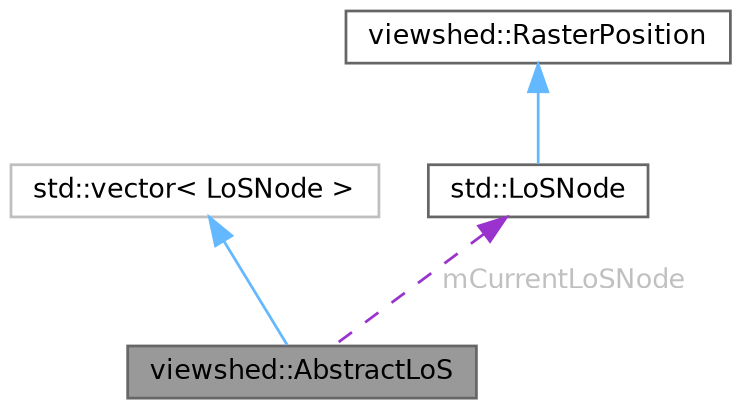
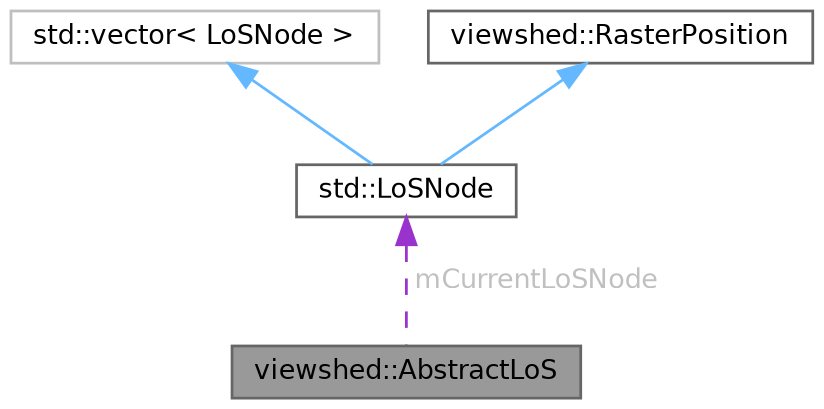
edge "viewshed::AbstractLoS" -> "std::vector< LoSNode >": now "std::LoSNode" -> "std::vector< LoSNode >"
